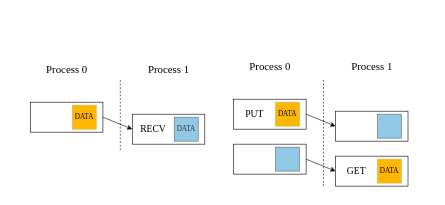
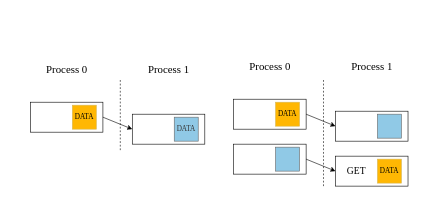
node "PUT": removed
node "RECV": removed
